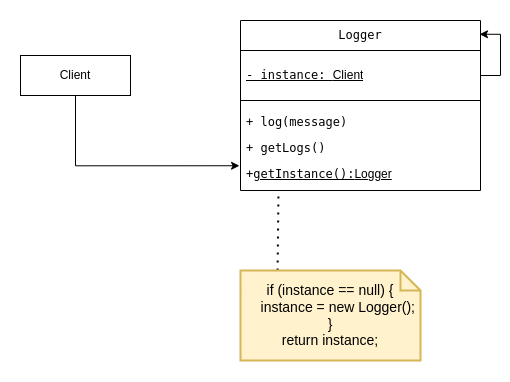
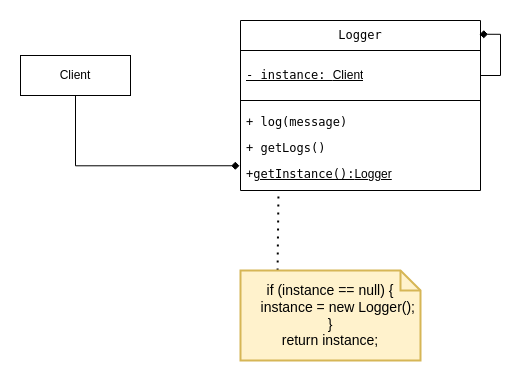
edge "- instance: Client" -> "Logger": arrowhead classic -> diamond
edge "Client" -> "+ log(message) + getLogs() +getInstance():Logger": arrowhead classic -> diamond
